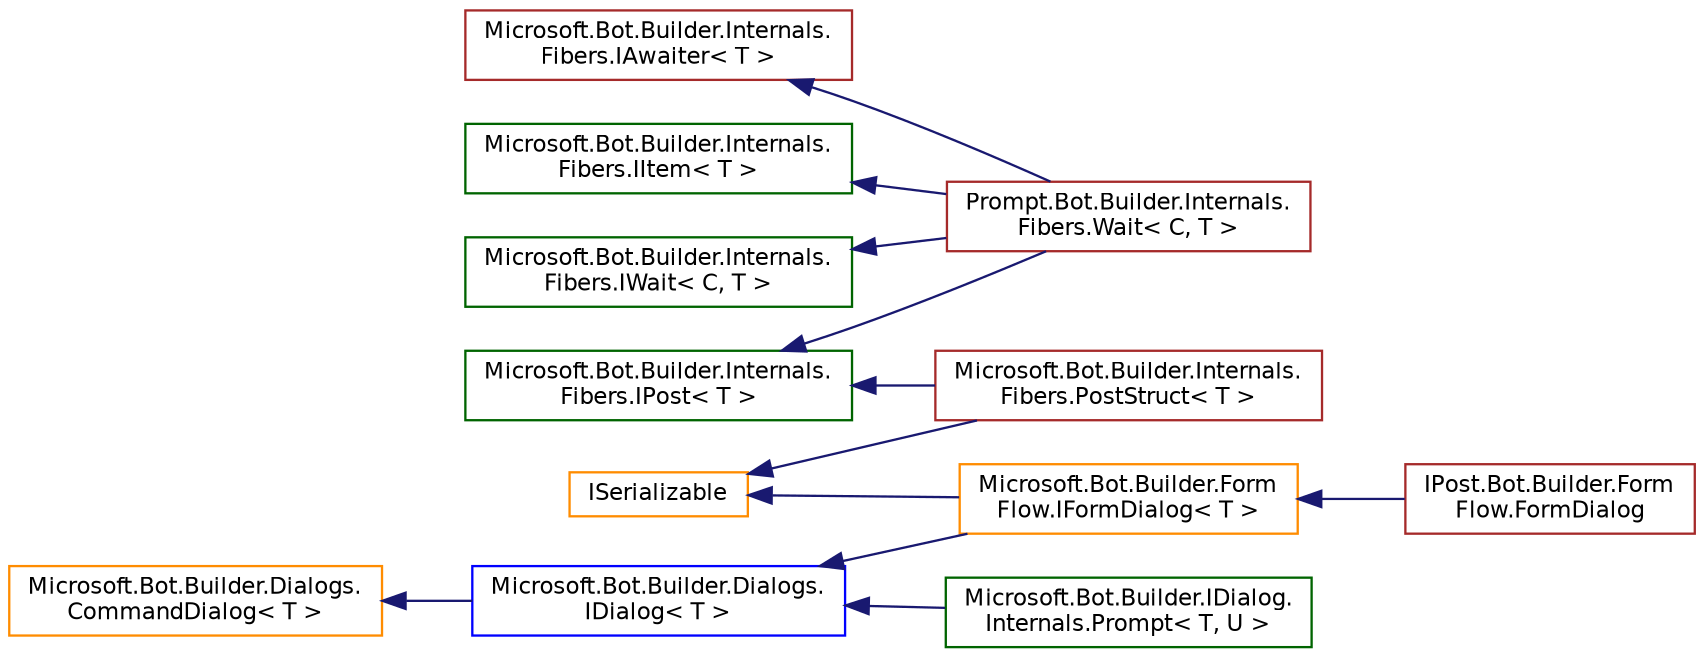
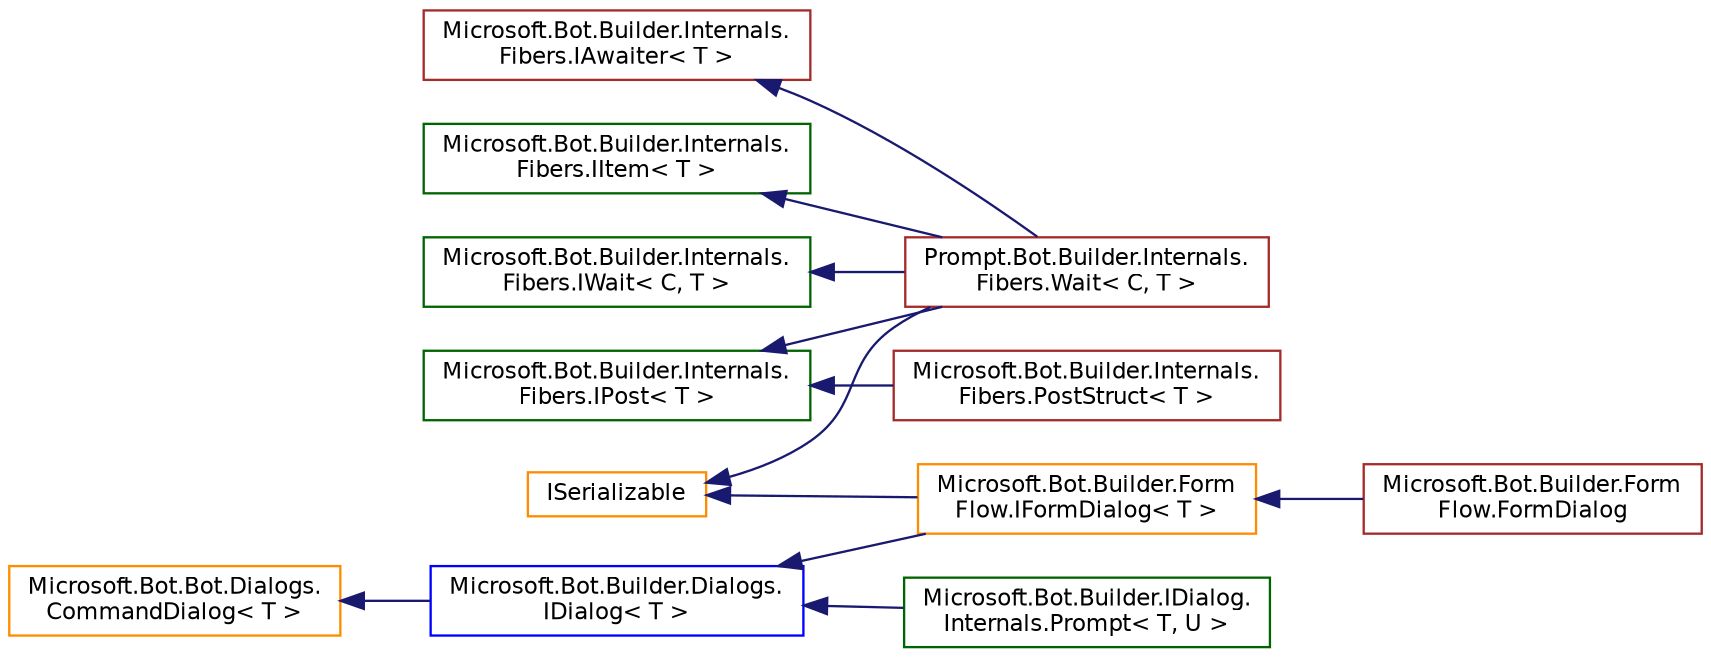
edge "Microsoft.Bot.Builder.Internals. Fibers.PostStruct< T >" -> "ISerializable": now "Prompt.Bot.Builder.Internals. Fibers.Wait< C, T >" -> "ISerializable"
node "IPost.Bot.Builder.Form Flow.FormDialog": label "IPost.Bot.Builder.Form Flow.FormDialog" -> "Microsoft.Bot.Builder.Form Flow.FormDialog"
node "Microsoft.Bot.Builder.Dialogs. CommandDialog< T >": label "Microsoft.Bot.Builder.Dialogs. CommandDialog< T >" -> "Microsoft.Bot.Bot.Dialogs. CommandDialog< T >"
